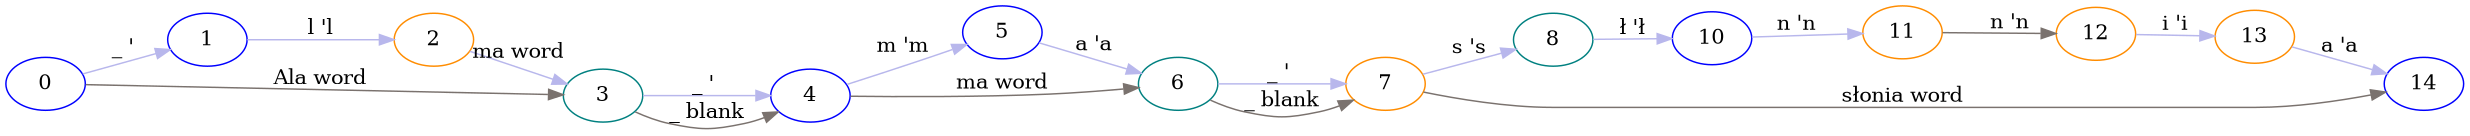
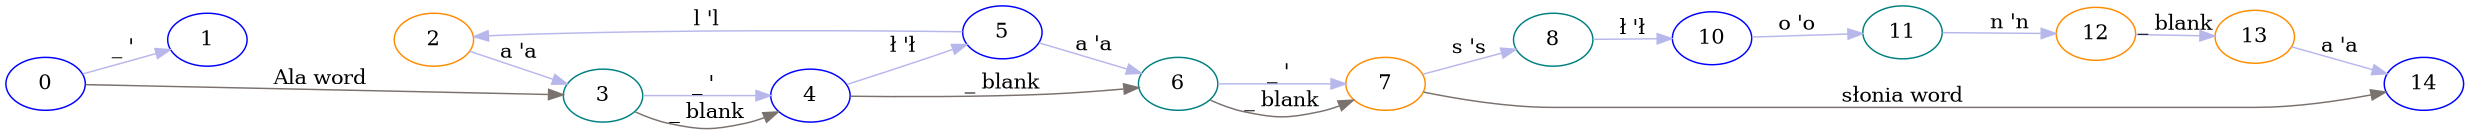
edge "10" -> "11": label "n 'n" -> "o 'o"
edge "12" -> "13": label "i 'i" -> "_ blank"
node "11": color darkorange -> teal
edge "11" -> "12": color #7a726e -> #b8b7ec
edge "1" -> "2": now "5" -> "2"
edge "4" -> "5": label "m 'm" -> "ł 'ł"
edge "2" -> "3": label "ma word" -> "a 'a"
edge "4" -> "6": label "ma word" -> "_ blank"
